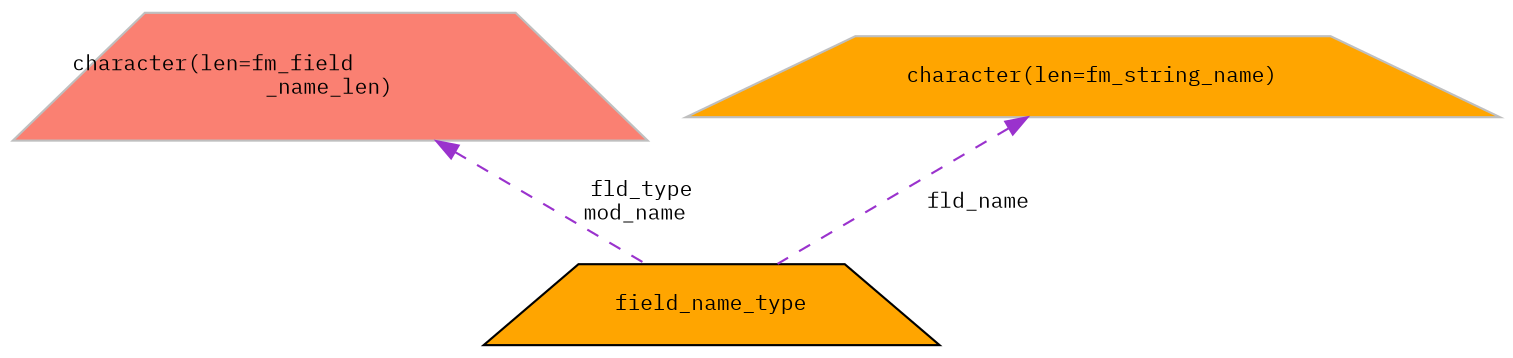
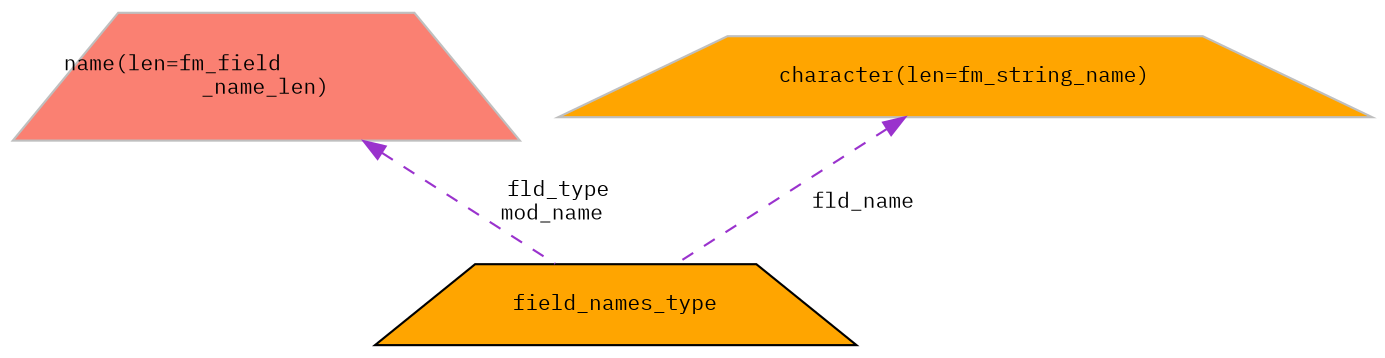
node "character(len=fm_field _name_len)": label "character(len=fm_field _name_len)" -> "name(len=fm_field _name_len)"
node "field_name_type": label "field_name_type" -> "field_names_type"
